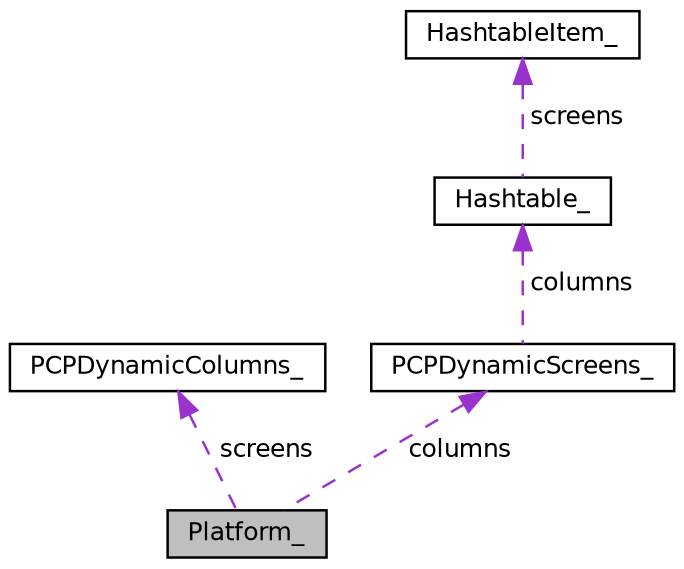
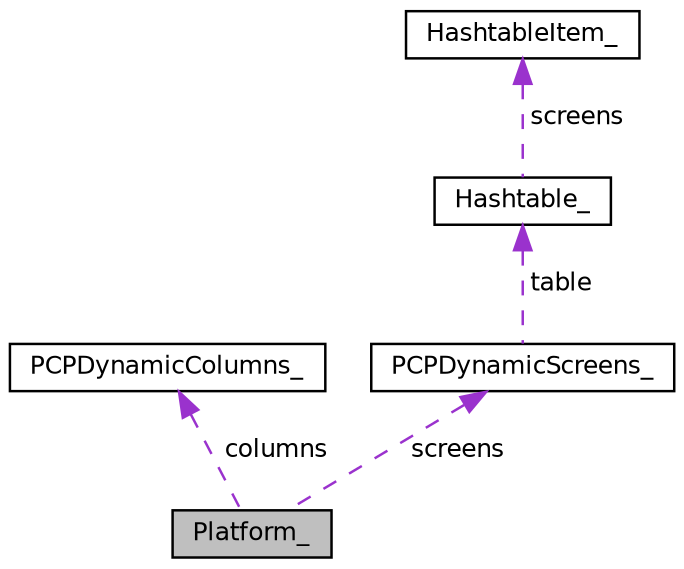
edge "PCPDynamicScreens_" -> "Hashtable_": label " columns" -> " table"
edge "Platform_" -> "PCPDynamicColumns_": label " screens" -> " columns"
edge "Platform_" -> "PCPDynamicScreens_": label " columns" -> " screens"
